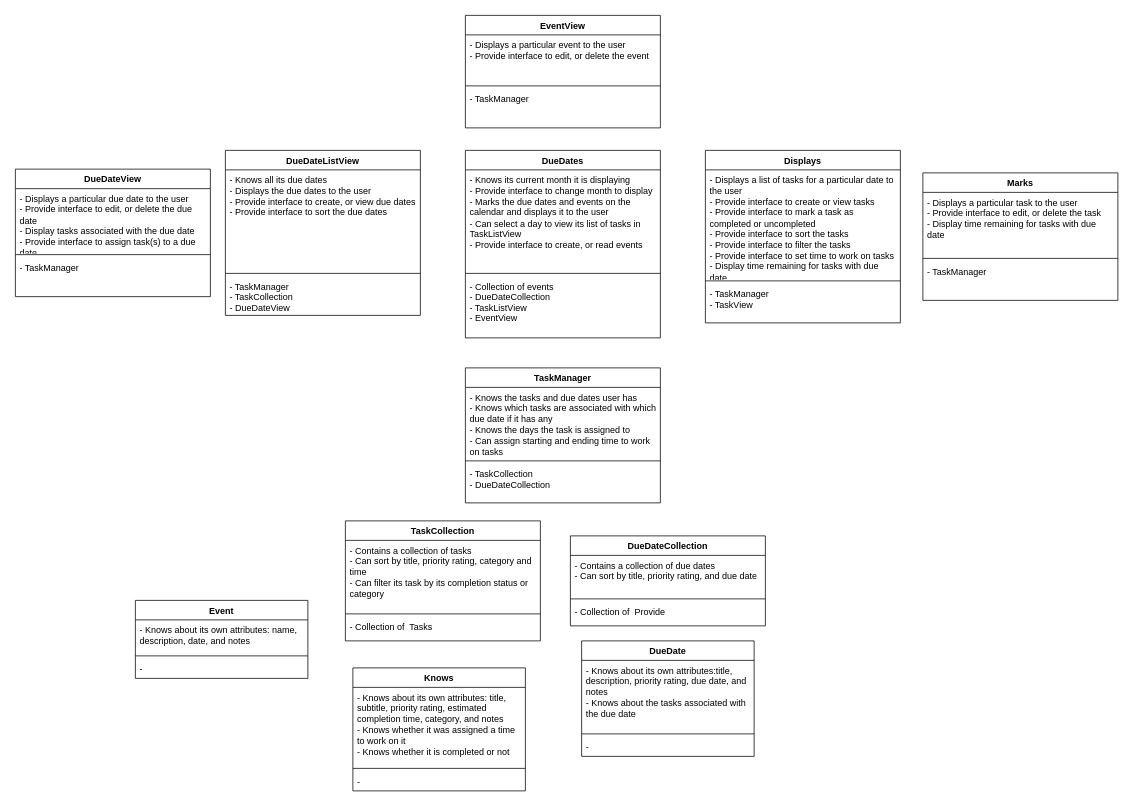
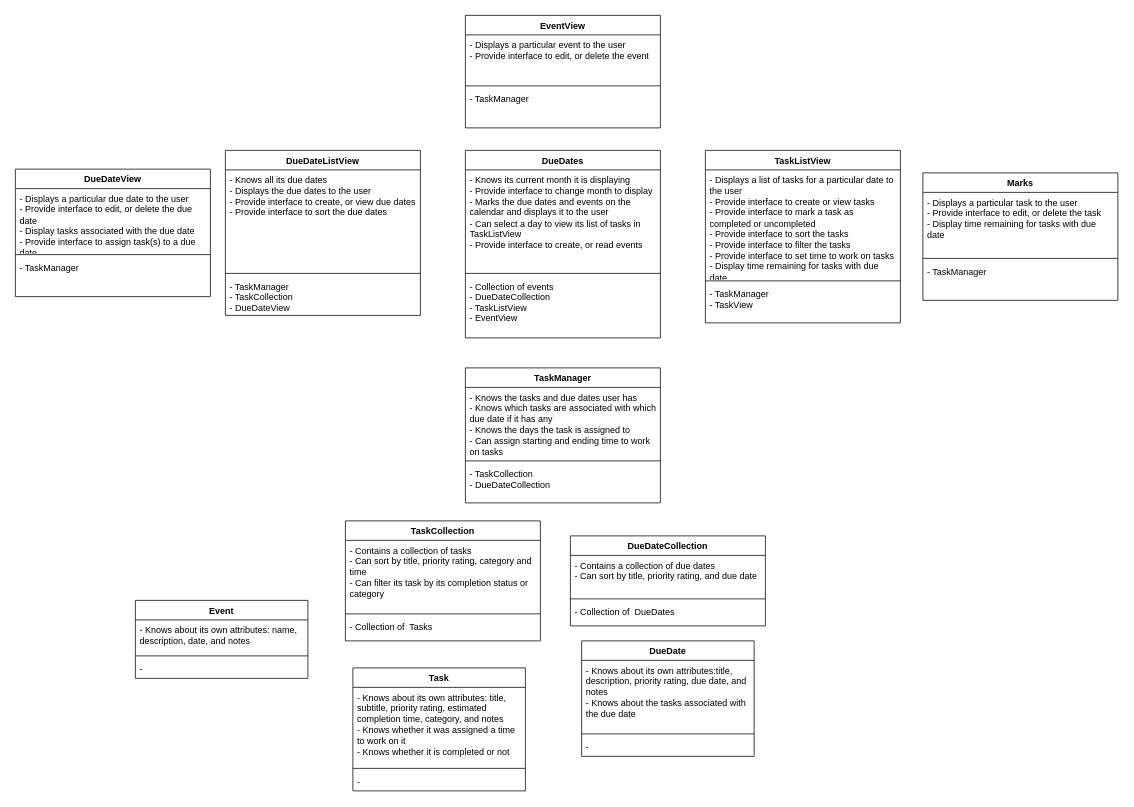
node "Displays": label "Displays" -> "TaskListView"
node "- Collection of Provide": label "- Collection of Provide" -> "- Collection of DueDates"
node "Knows": label "Knows" -> "Task"
